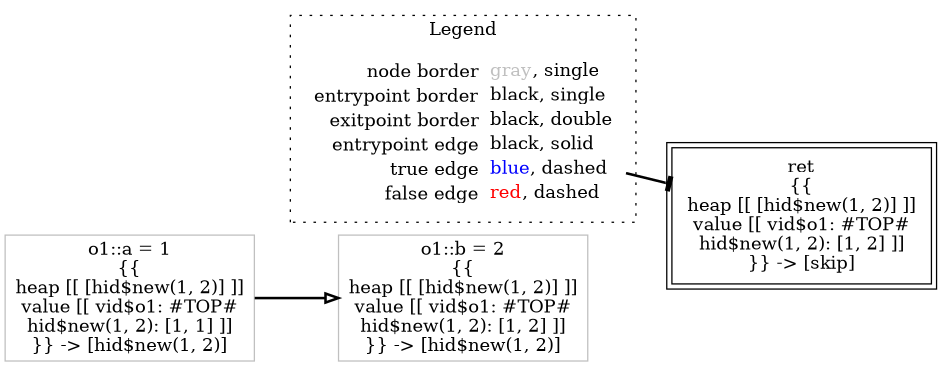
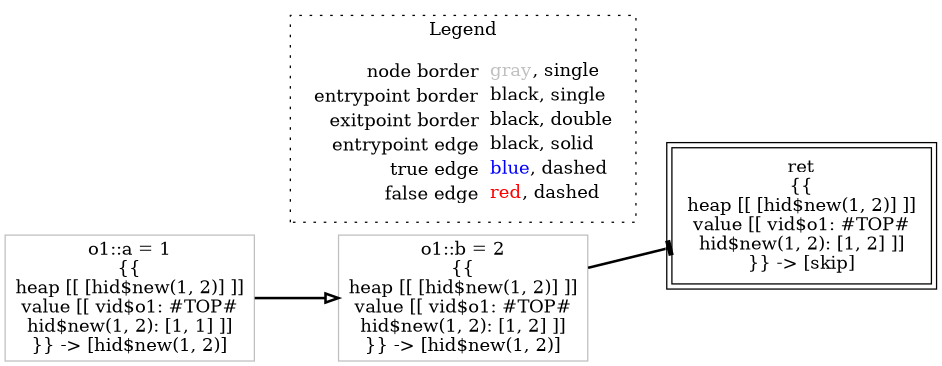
edge "node border" -> "ret": now "o1::b = 2" -> "ret"
